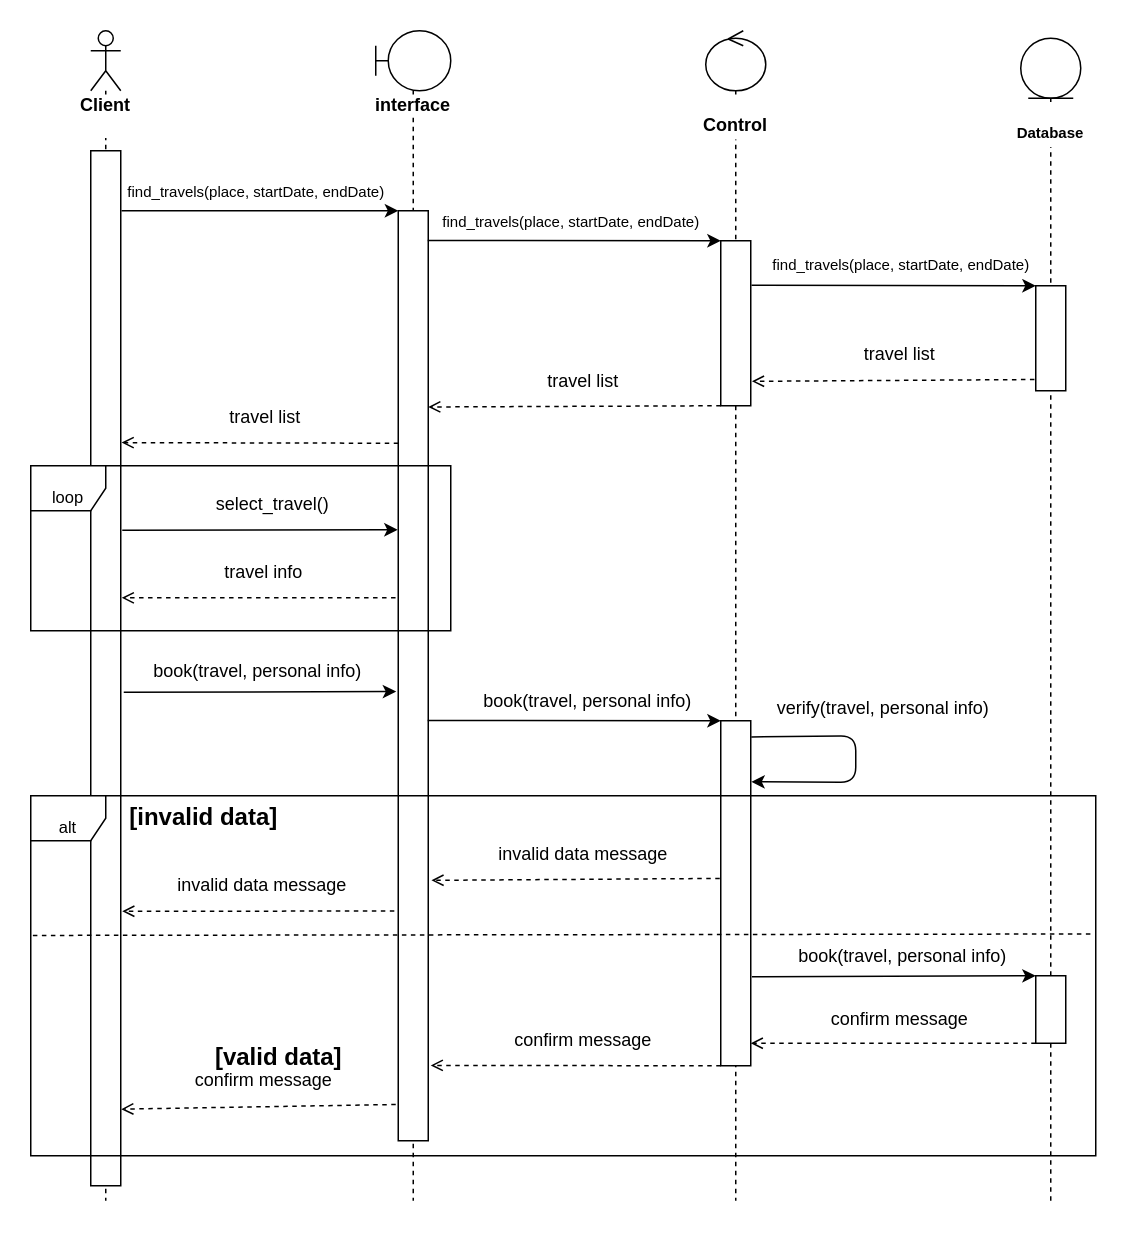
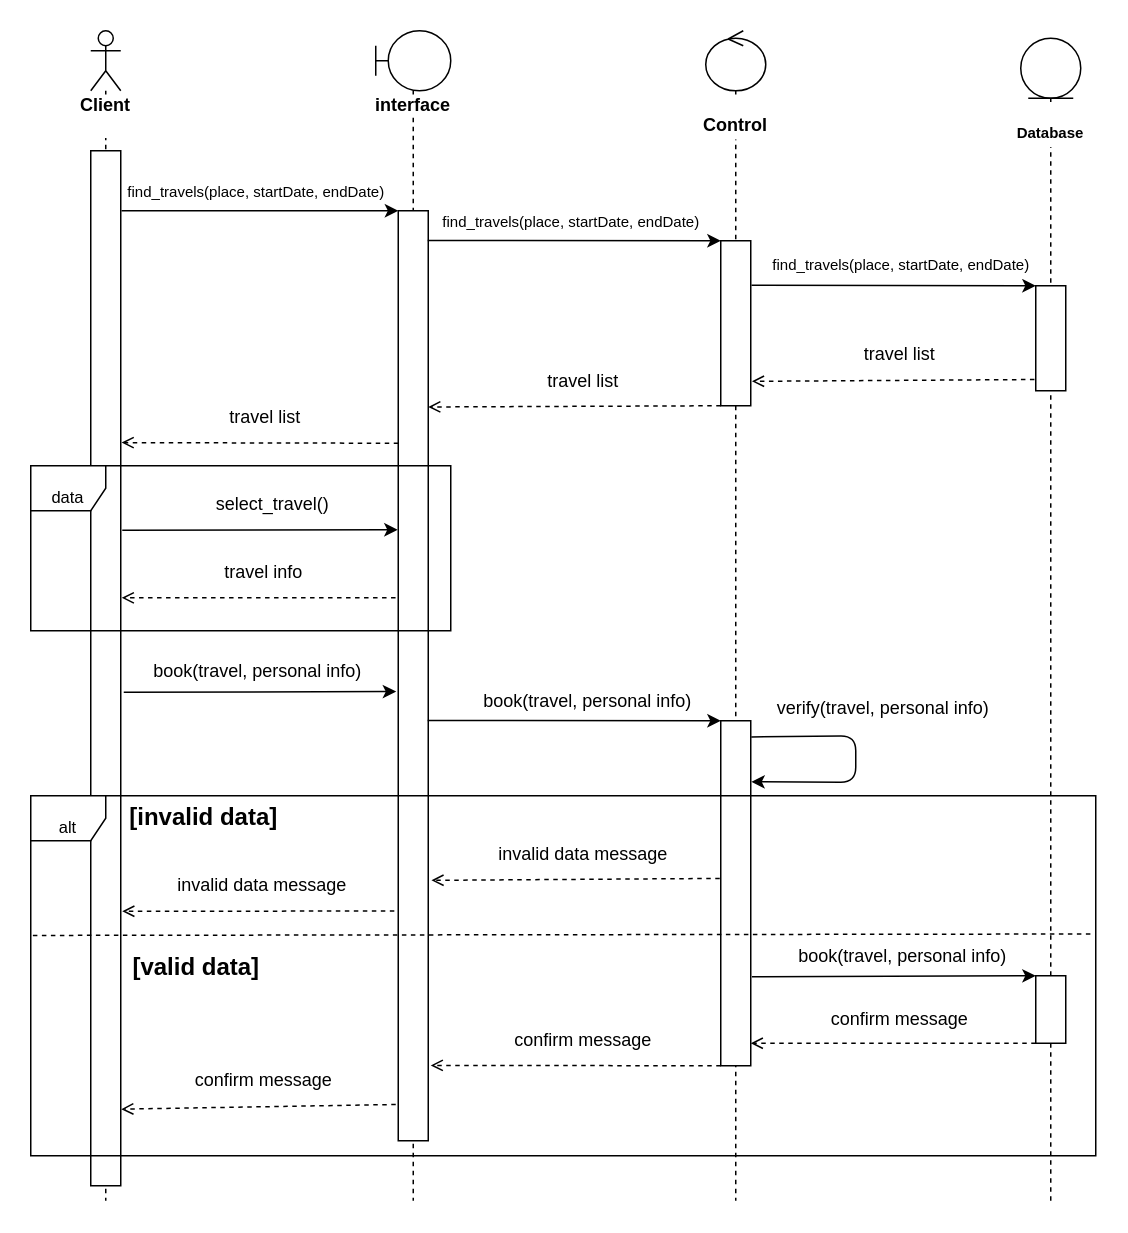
node "loop": label "loop" -> "data"
node "[valid data]": moved (278, 1051) -> (196, 961)
